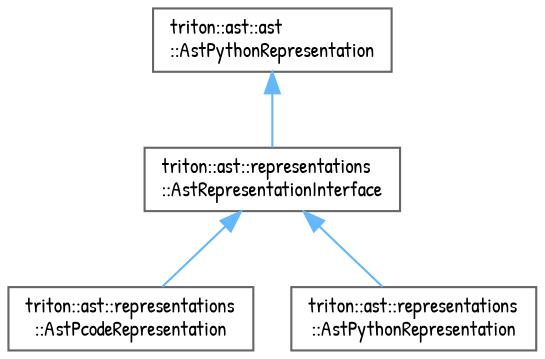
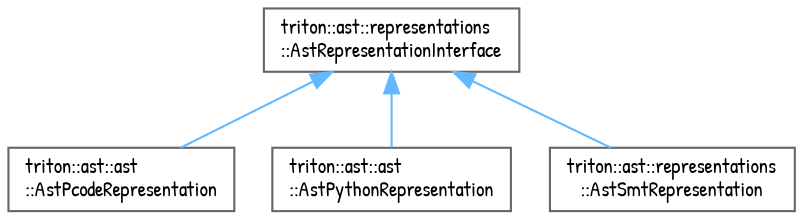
edge "triton::ast::representations ::AstRepresentationInterface" -> "triton::ast::ast ::AstPythonRepresentation": reversed
node "triton::ast::representations ::AstPcodeRepresentation": label "triton::ast::representations ::AstPcodeRepresentation" -> "triton::ast::ast ::AstPcodeRepresentation"
node "triton::ast::representations ::AstPythonRepresentation": label "triton::ast::representations ::AstPythonRepresentation" -> "triton::ast::representations ::AstSmtRepresentation"
